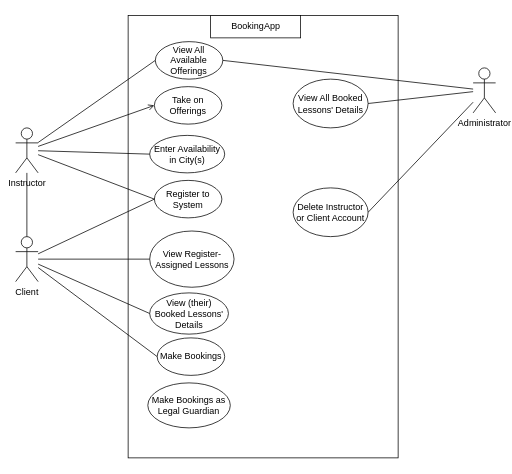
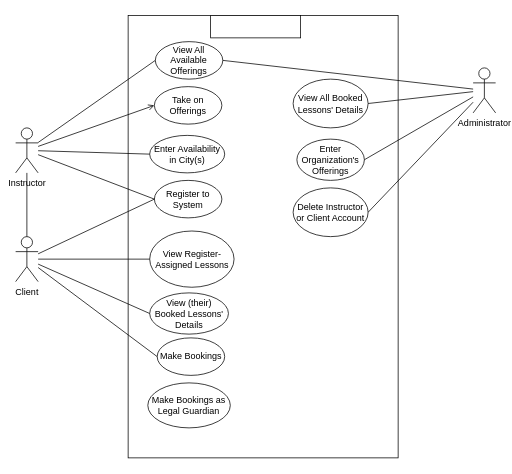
node "BookingApp": removed
edge "Administrator" -- "Enter Organization's Offerings": added
node "Enter Organization's Offerings": added
